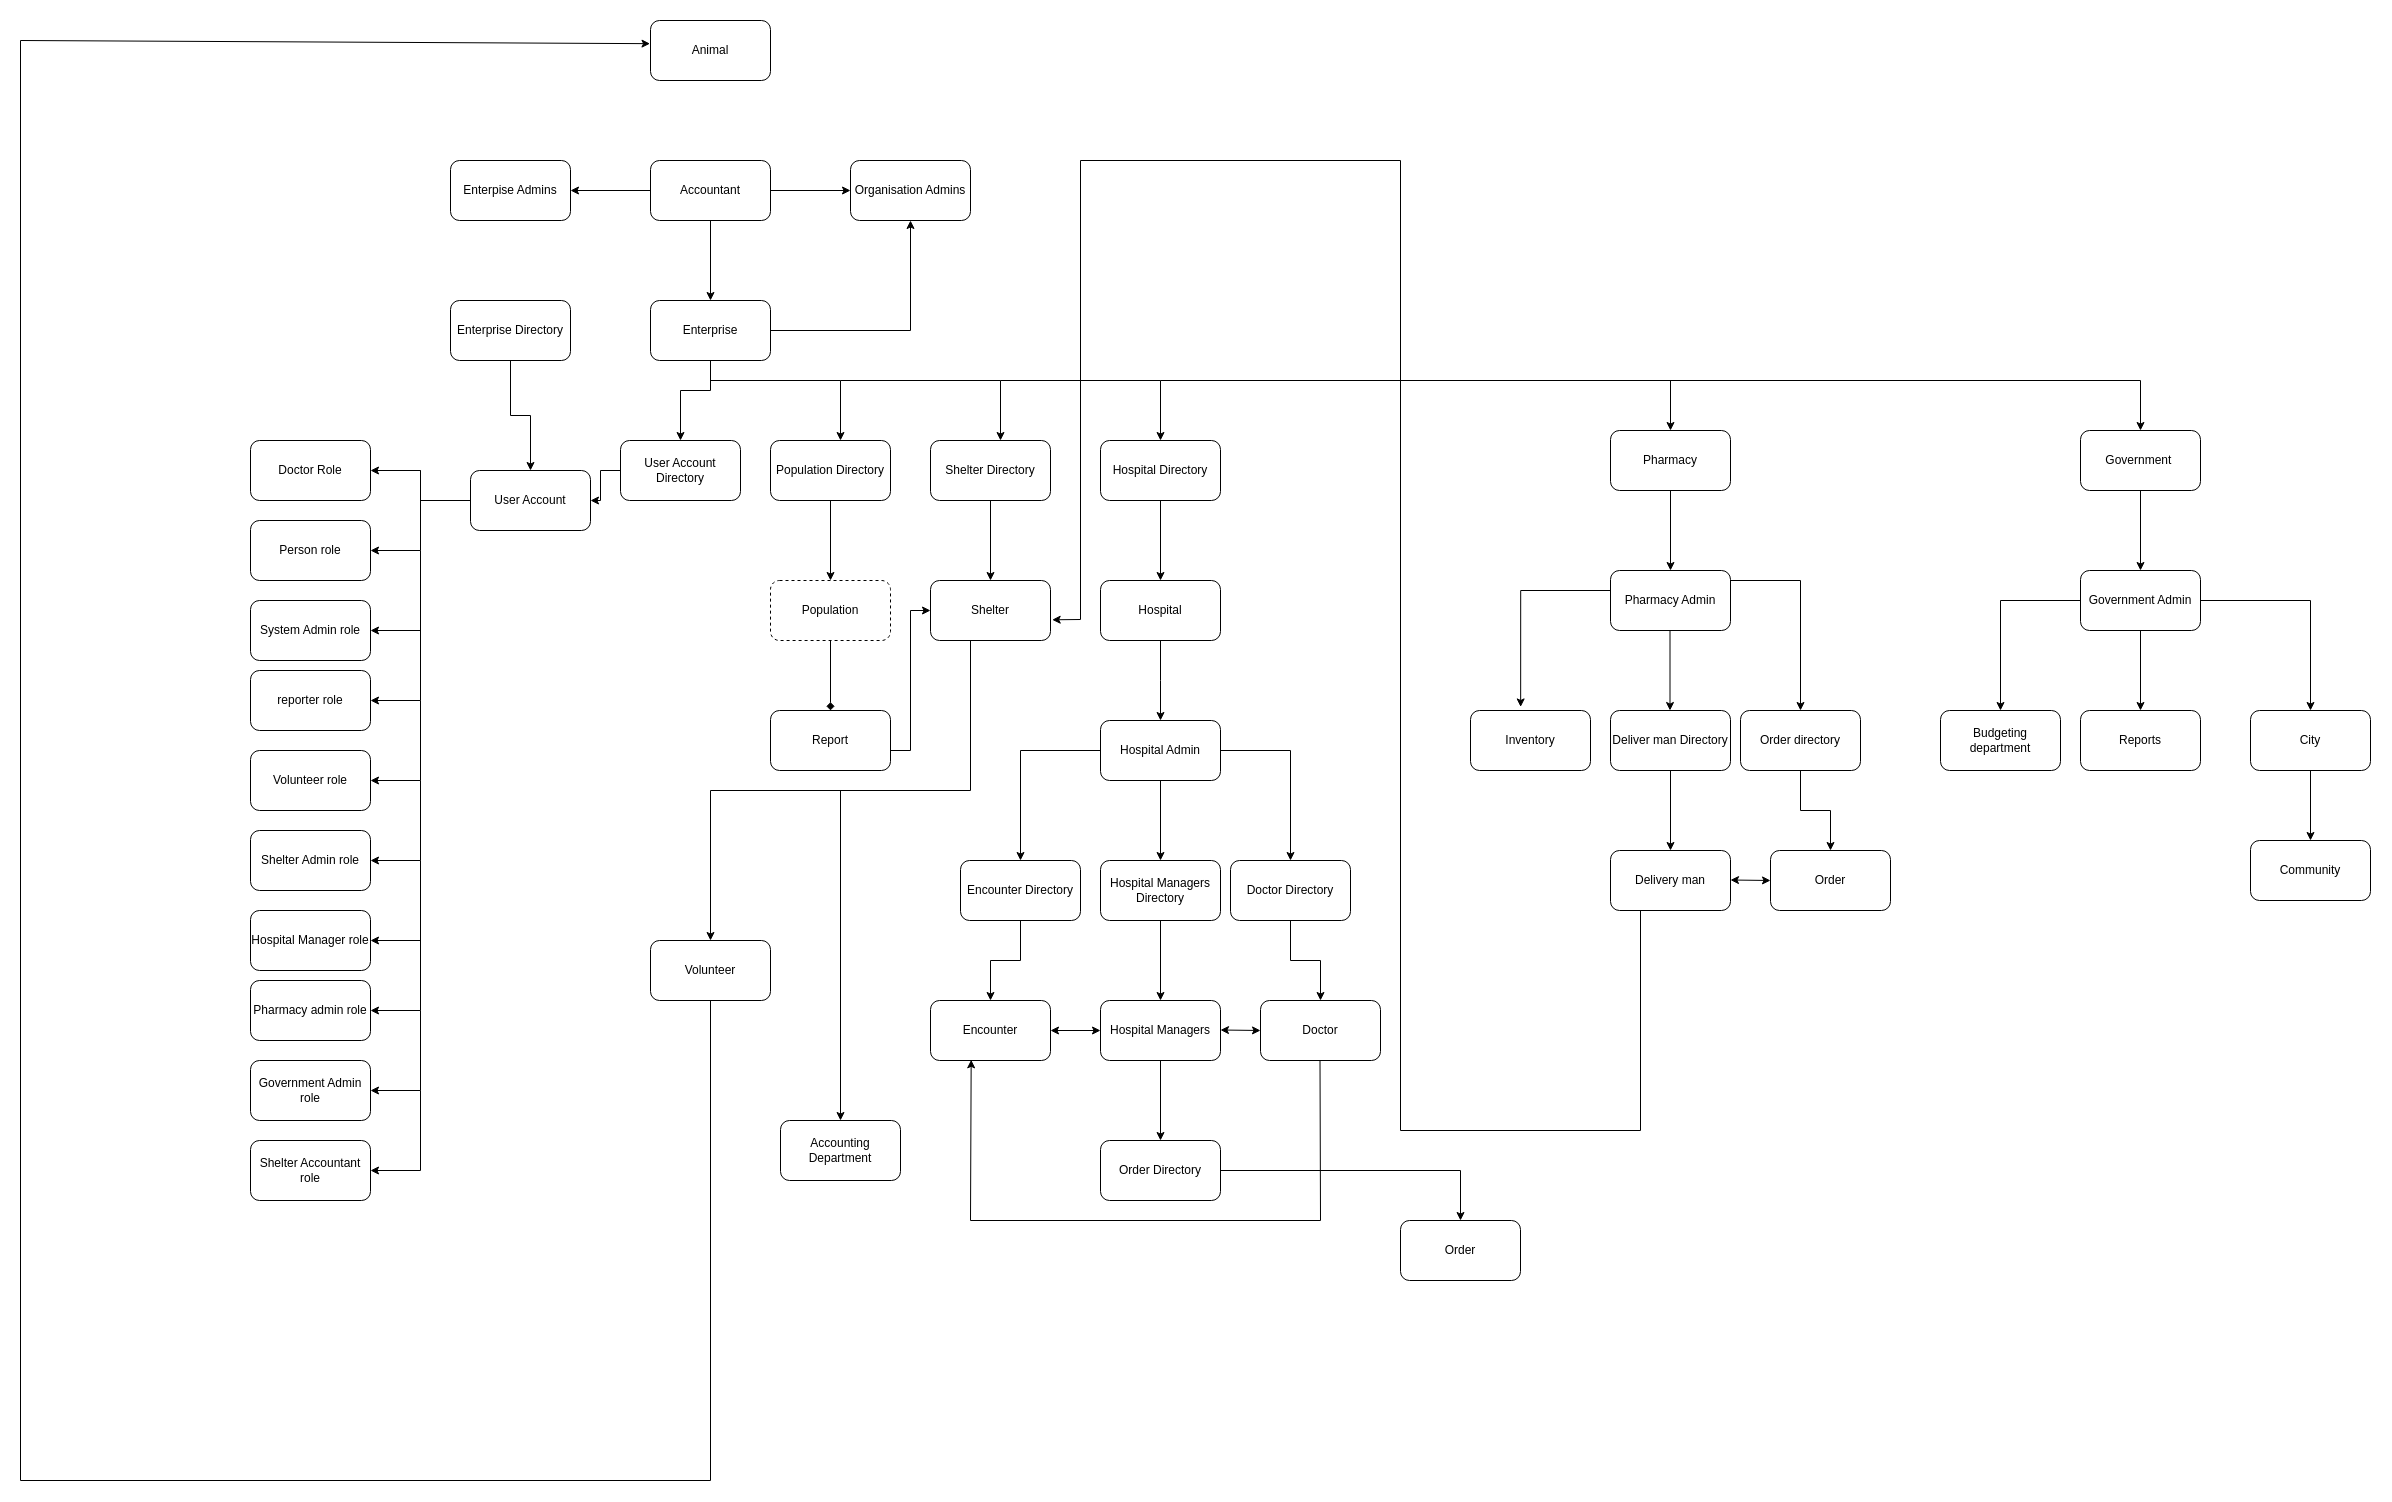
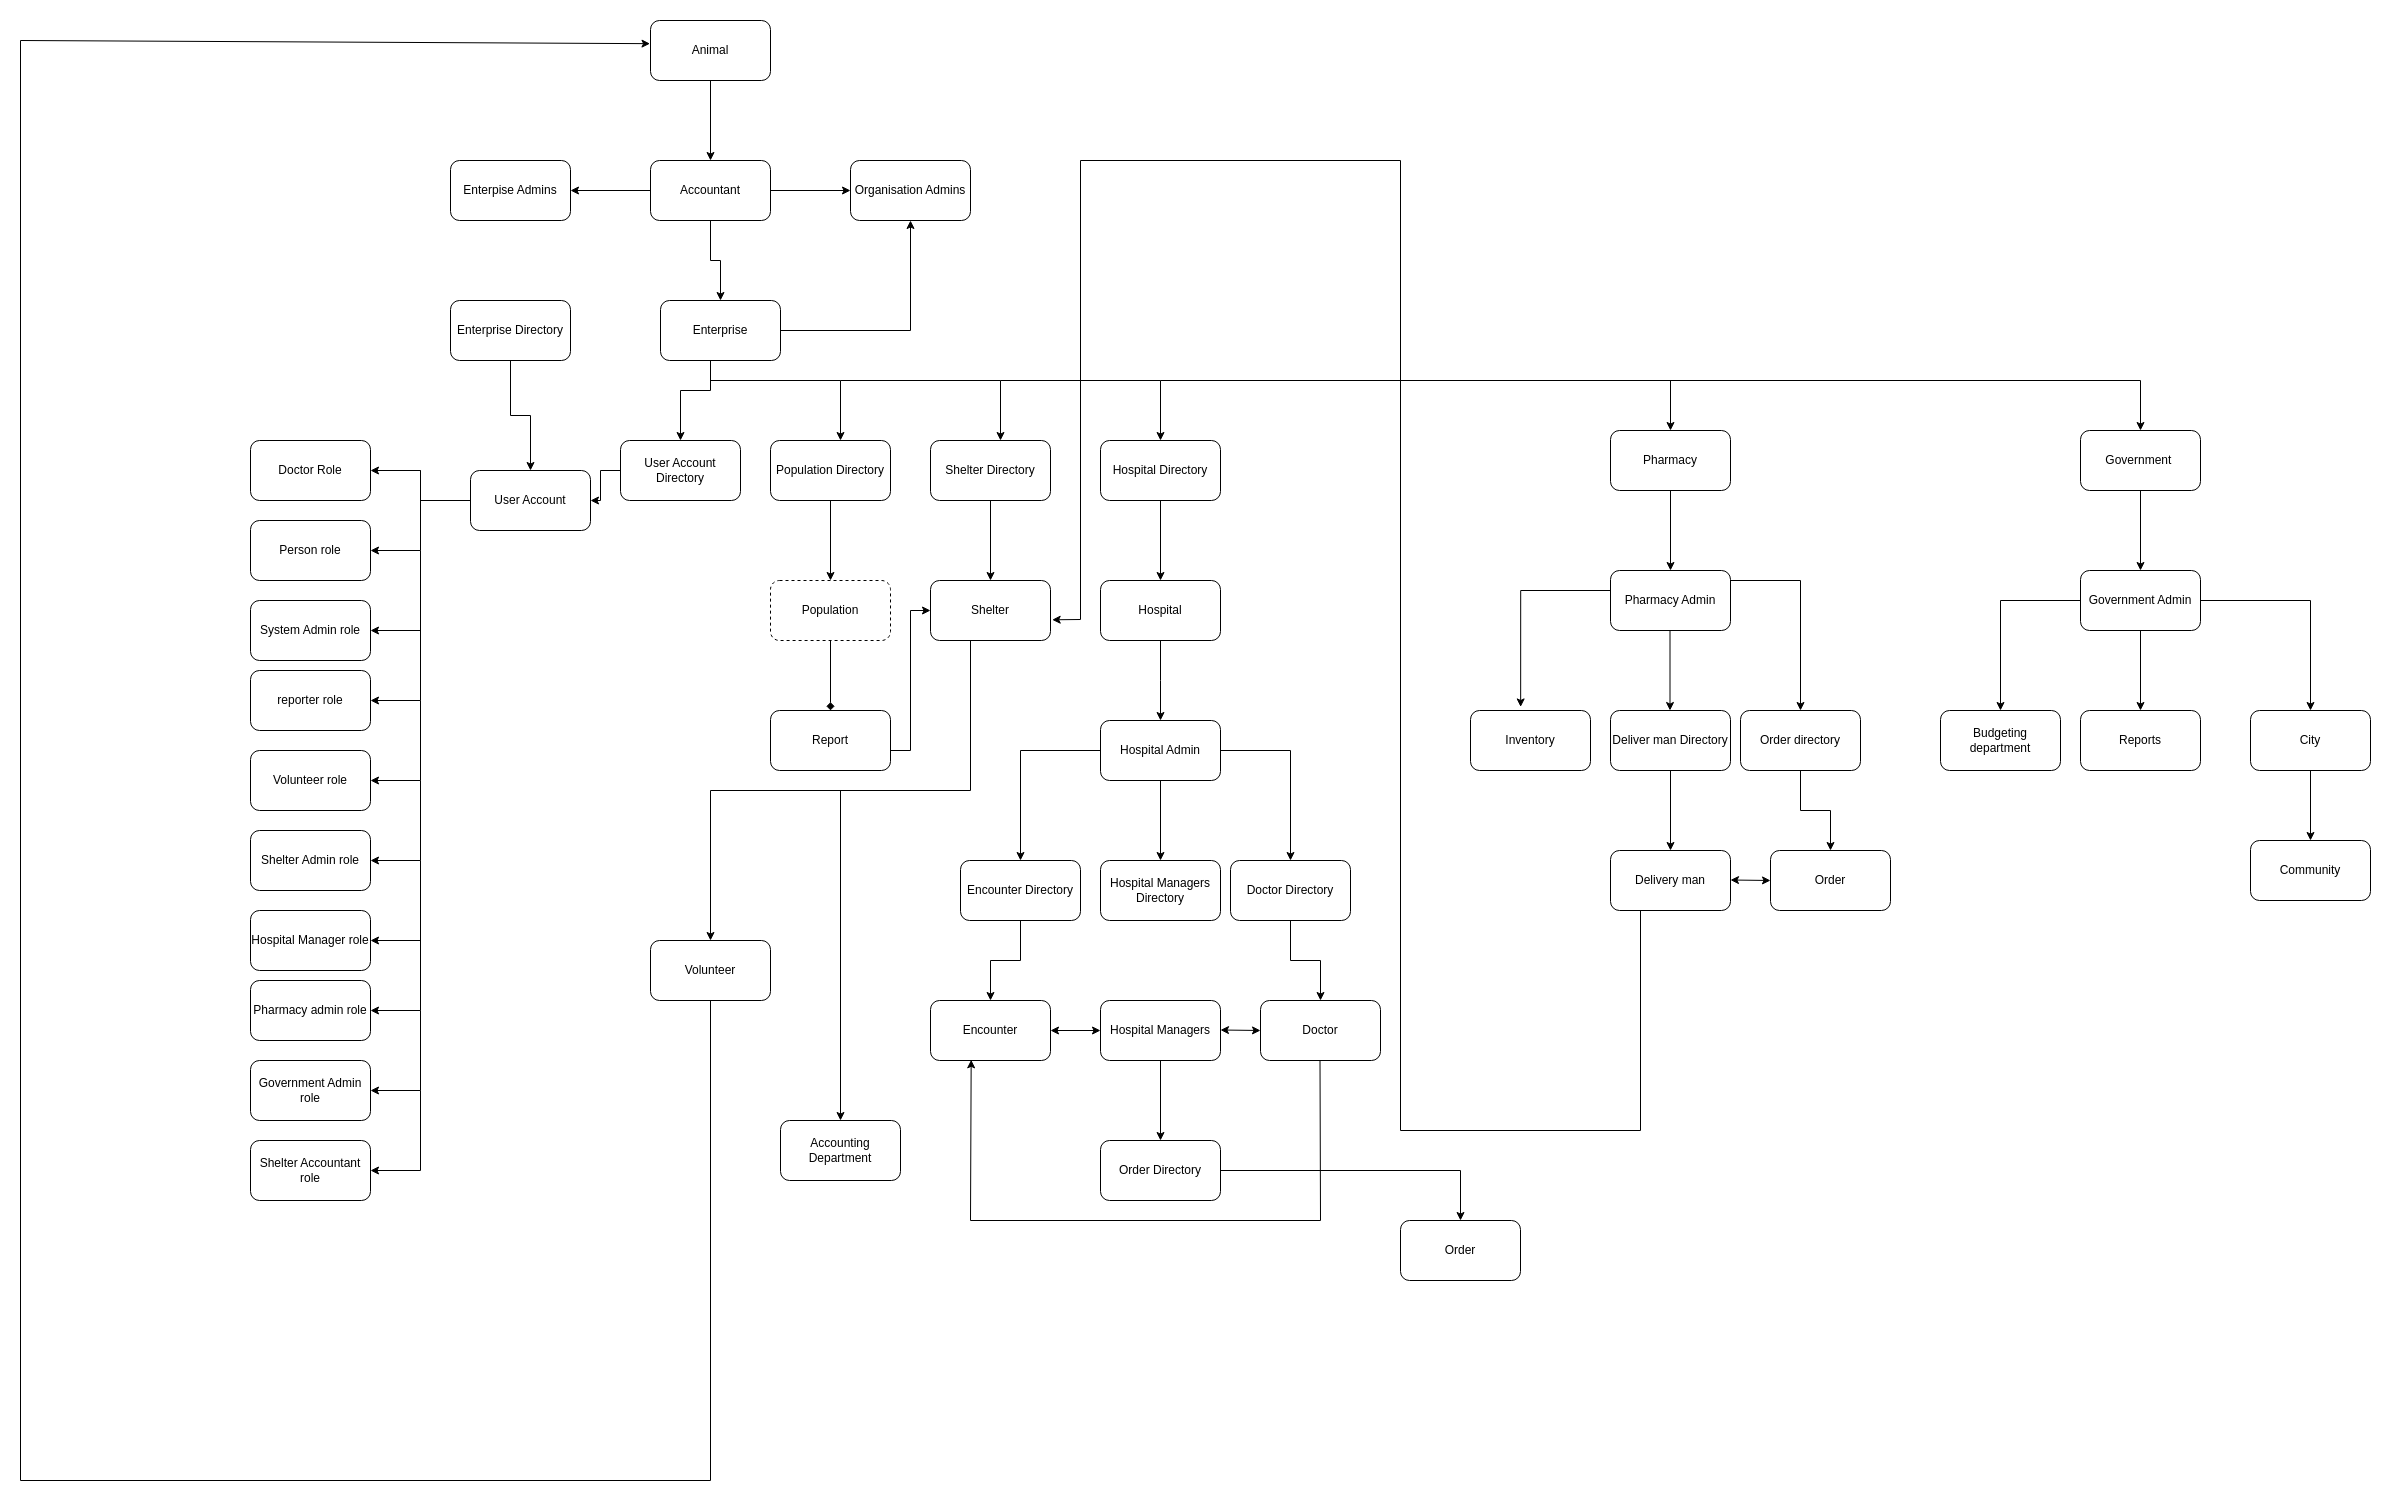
edge "Animal" -> "Accountant": added
node "Enterprise": moved (711, 331) -> (721, 331)
edge "Hospital Managers Directory" -> "Hospital Managers": removed
